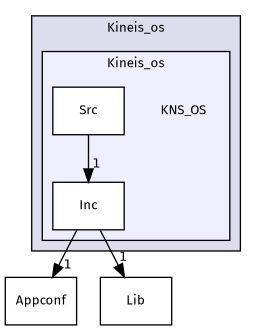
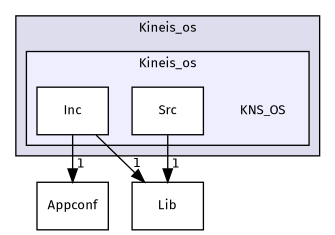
edge "Src" -> "Inc": now "Src" -> "Lib"
